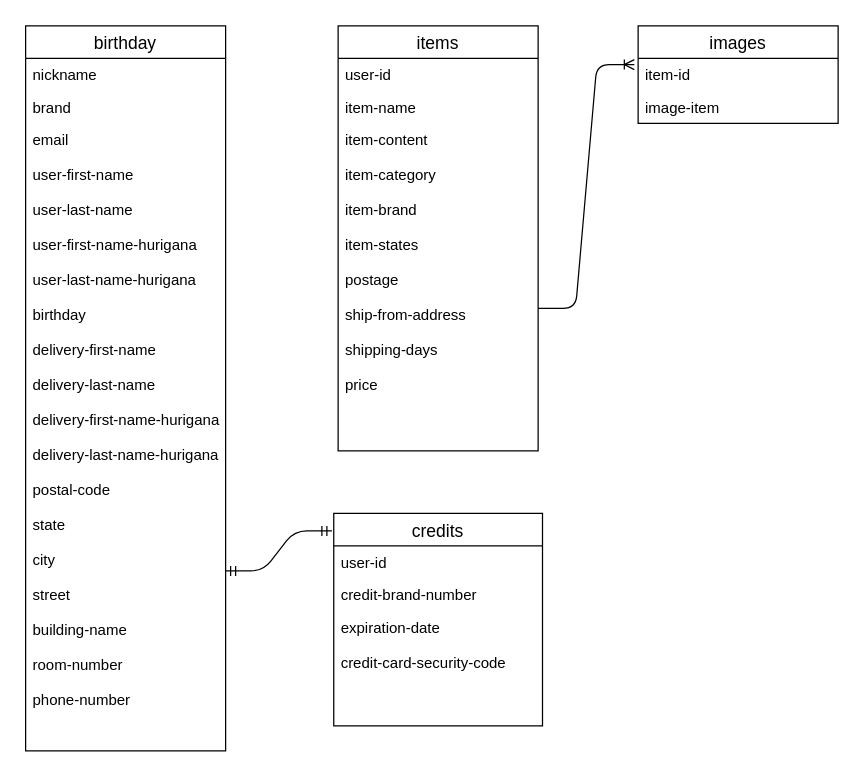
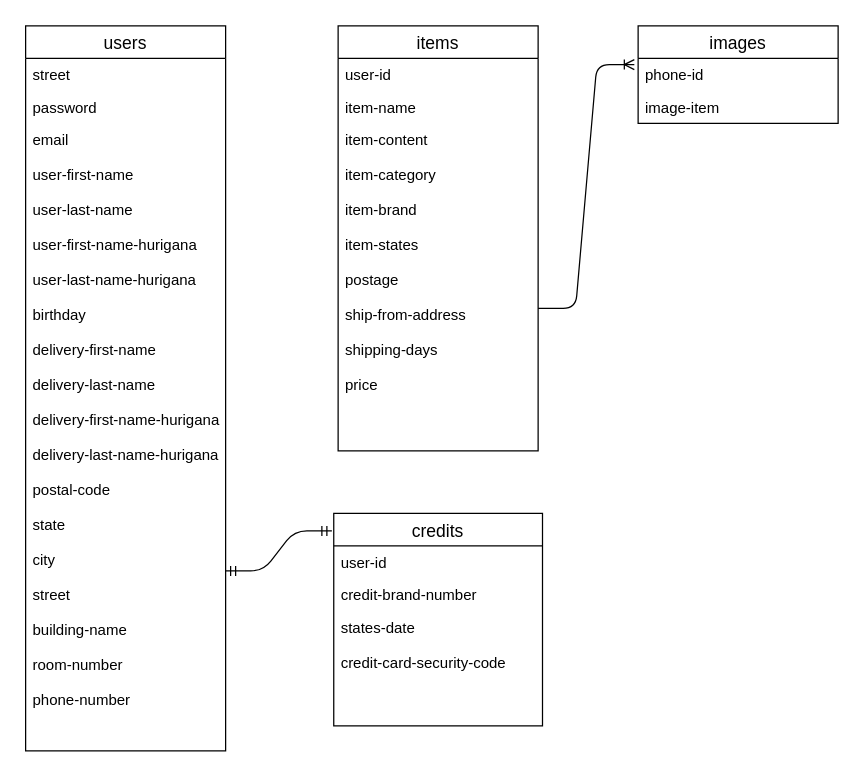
node "birthday": label "birthday" -> "users"
node "nickname": label "nickname" -> "street"
node "item-id": label "item-id" -> "phone-id"
node "brand": label "brand" -> "password"
node "expiration-date credit-card-security-code": label "expiration-date credit-card-security-code" -> "states-date credit-card-security-code"
